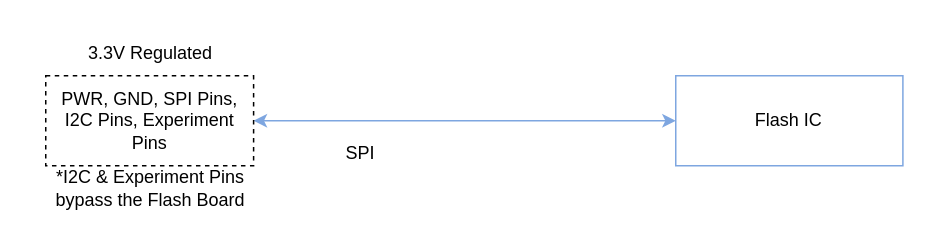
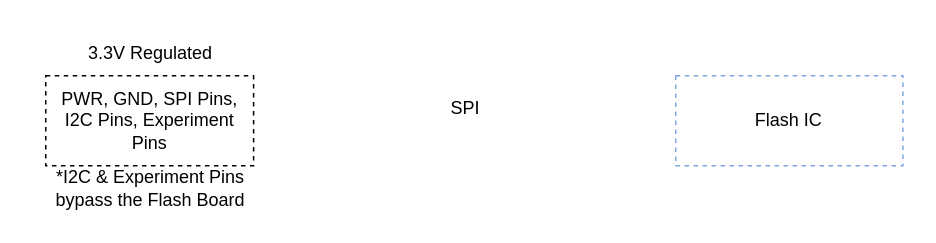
edge "PWR, GND, SPI Pins, I2C Pins, Experiment Pins" -- "Flash IC": removed
node "Flash IC": style solid -> dashed
node "SPI": moved (361, 154) -> (466, 109)
